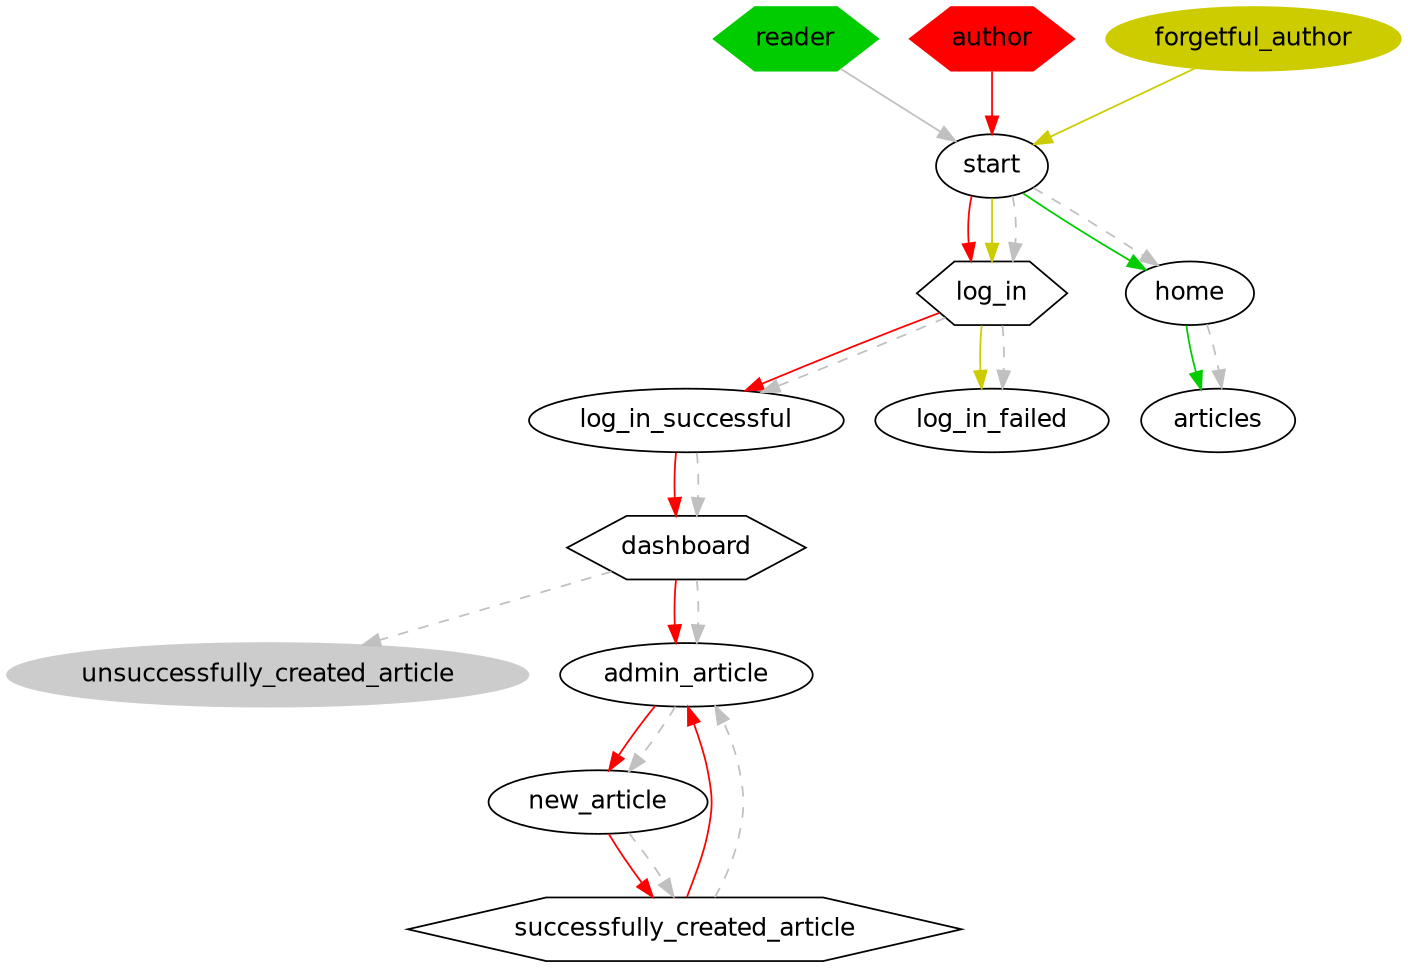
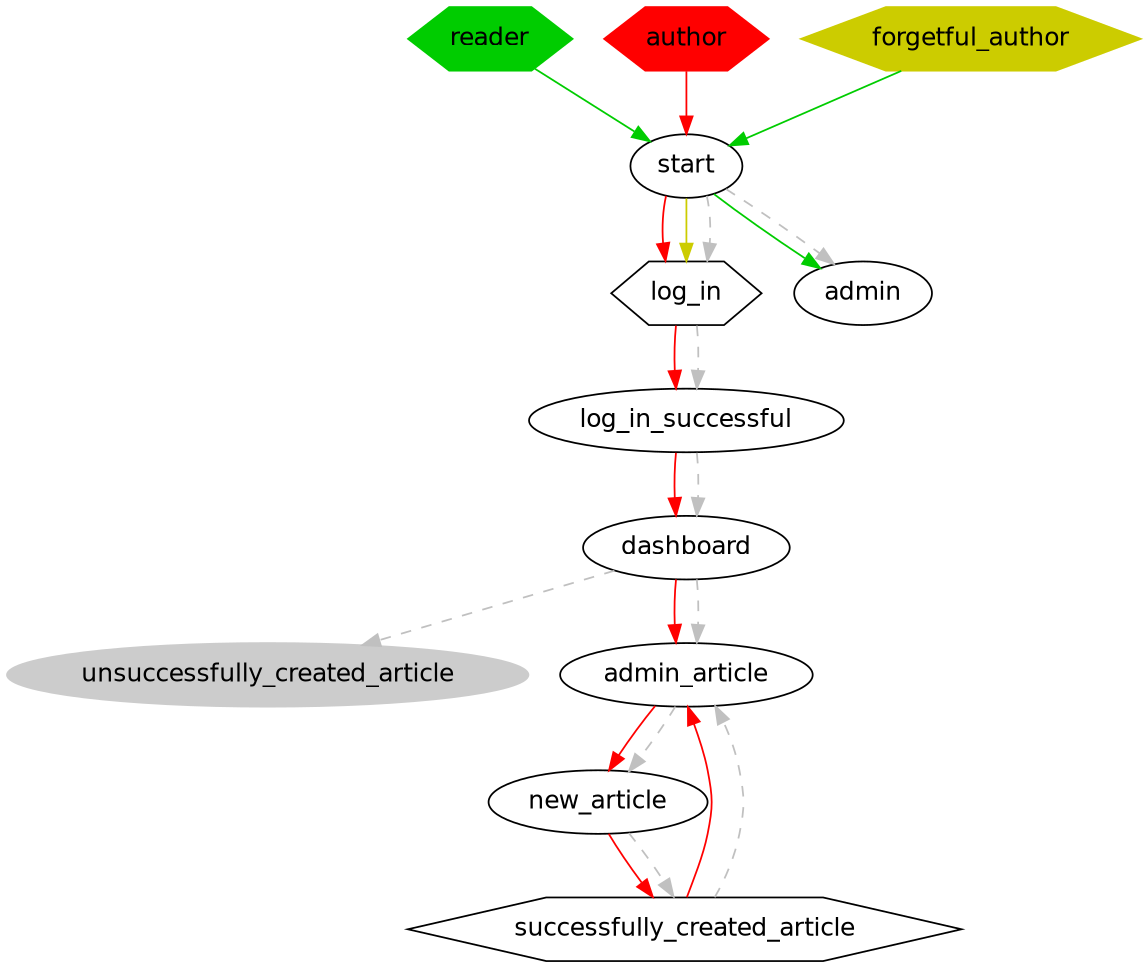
node "forgetful_author": shape ellipse -> hexagon
edge "reader" -> "start": color grey -> #00cc00
edge "forgetful_author" -> "start": color #cccc00 -> #00cc00
node "home": label "home" -> "admin"
node "log_in_failed": removed
node "articles": removed
node "dashboard": shape hexagon -> ellipse
